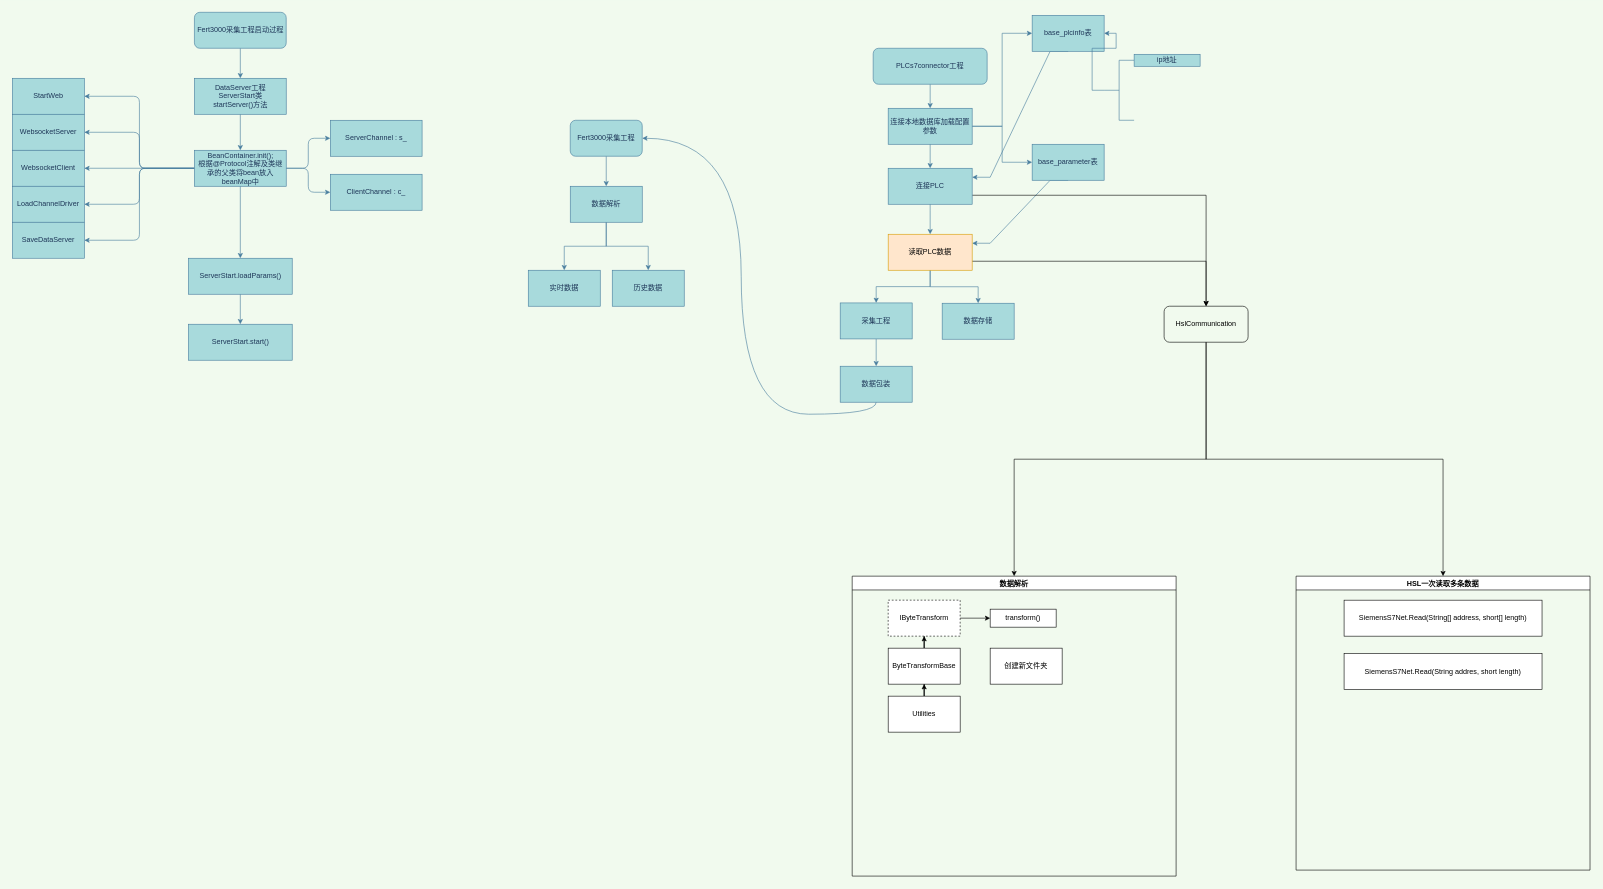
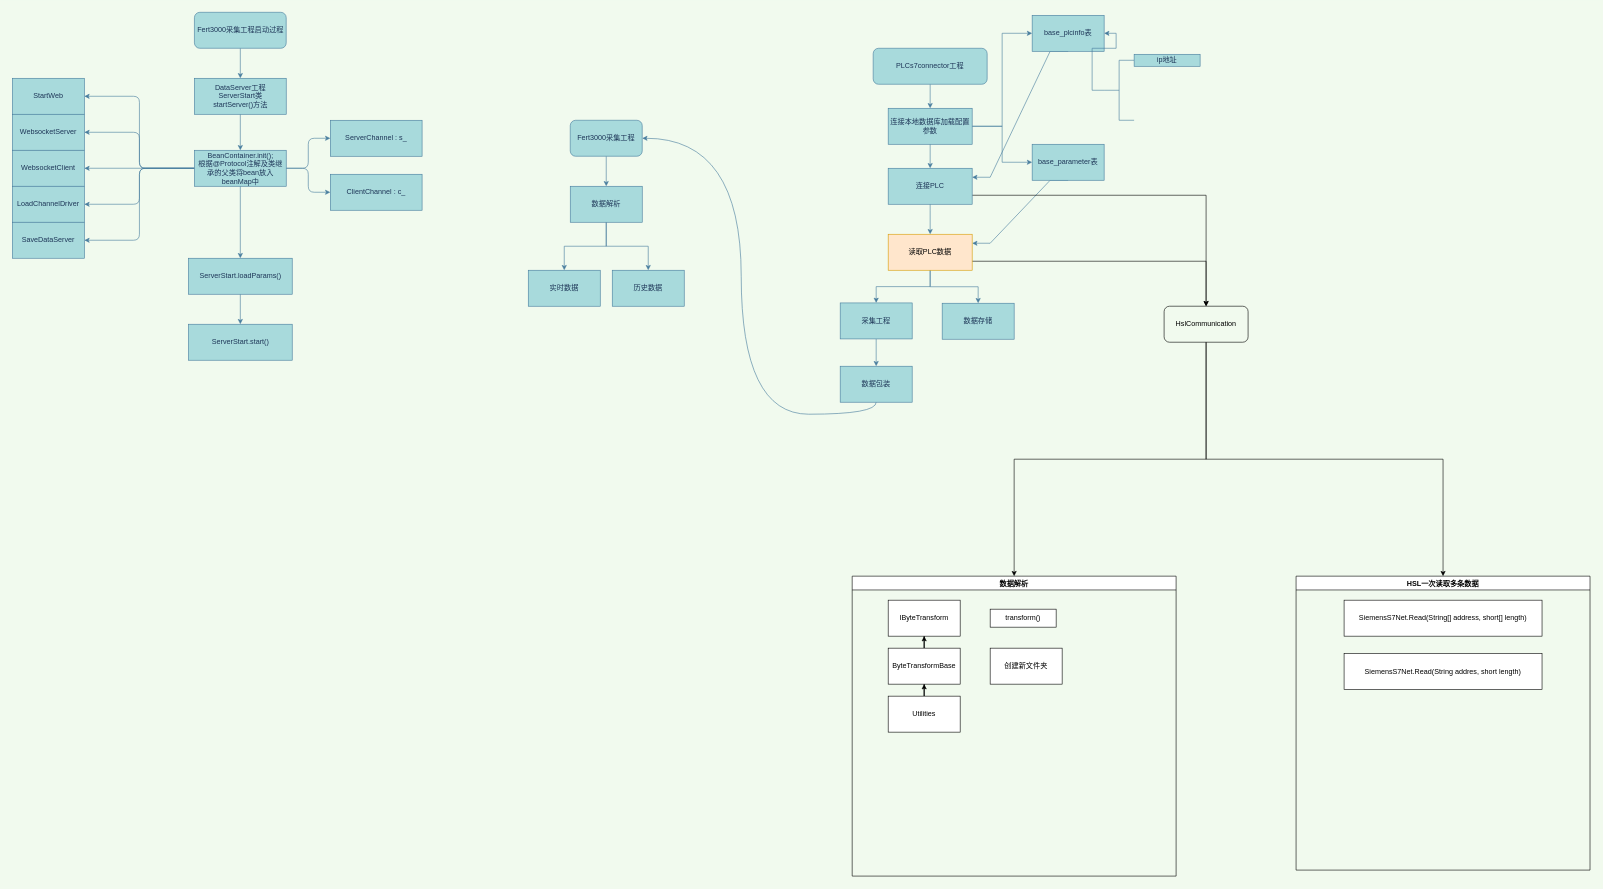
node "IByteTransform": style dashed -> solid
edge "IByteTransform" -> "transform()": removed
